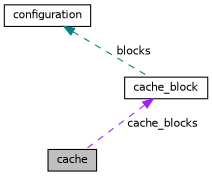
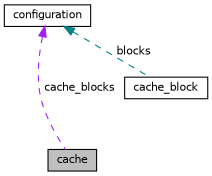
edge "cache" -> "cache_block": now "cache" -> "configuration"
